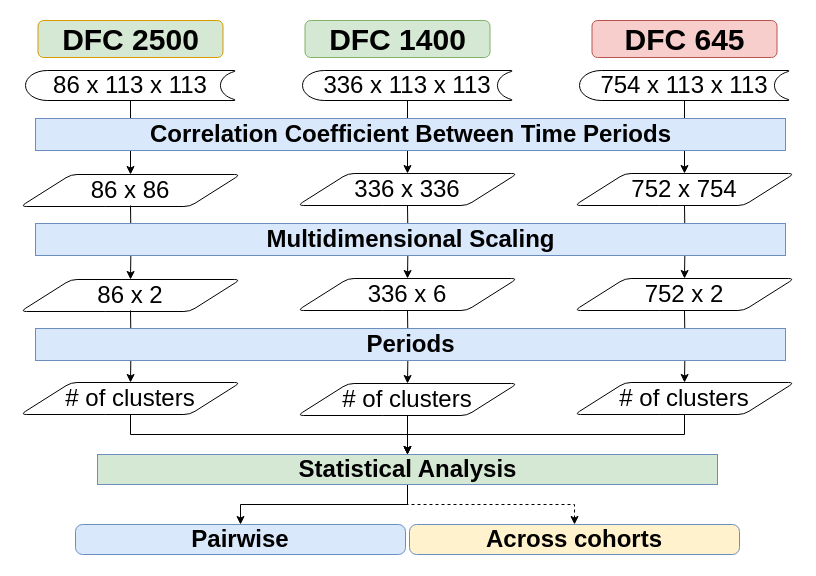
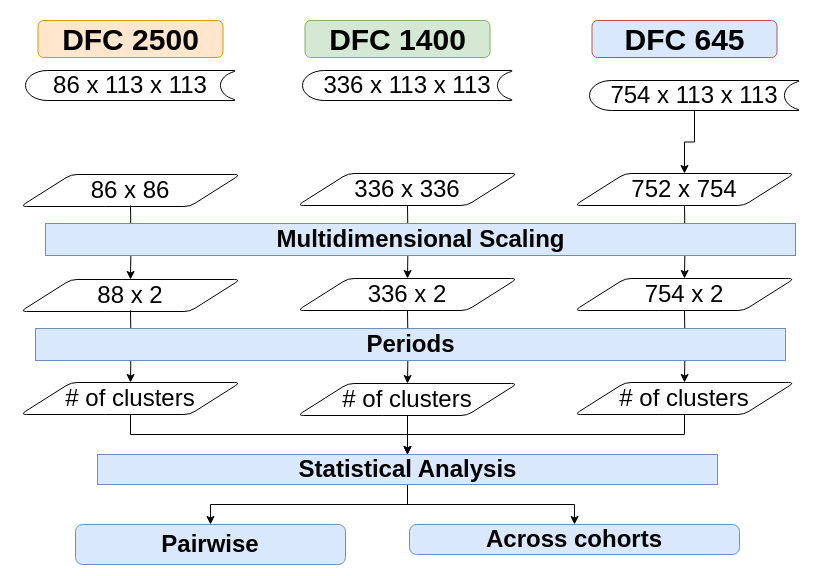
node "DFC 2500": fillcolor #d5e8d4 -> #ffe6cc
node "DFC 645": fillcolor #f8cecc -> #dae8fc
node "754 x 113 x 113": moved (685, 86) -> (695, 96)
edge "336 x 113 x 113" -> "336 x 336": removed
node "Correlation Coefficient Between Time Periods": removed
edge "86 x 113 x 113" -> "86 x 86": removed
node "Multidimensional Scaling": moved (411, 240) -> (421, 240)
node "336 x 6": label "336 x 6" -> "336 x 2"
node "752 x 2": label "752 x 2" -> "754 x 2"
node "86 x 2": label "86 x 2" -> "88 x 2"
node "Statistical Analysis": fillcolor #d5e8d4 -> #dae8fc
edge "Statistical Analysis" -> "Across cohorts": style dashed -> solid
node "Pairwise": size 330x30 -> 270x40
node "Across cohorts": fillcolor #fff2cc -> #dae8fc
